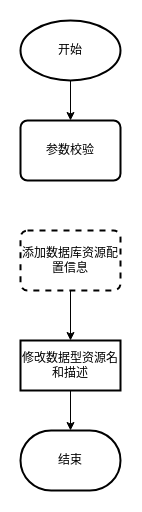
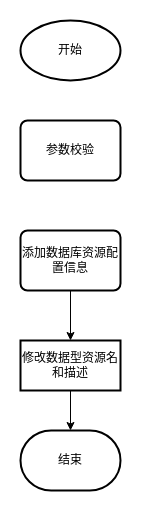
edge "开始" -> "参数校验": removed
node "添加数据库资源配置信息": style dashed -> solid
